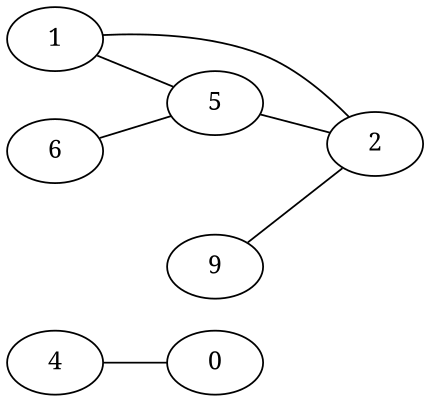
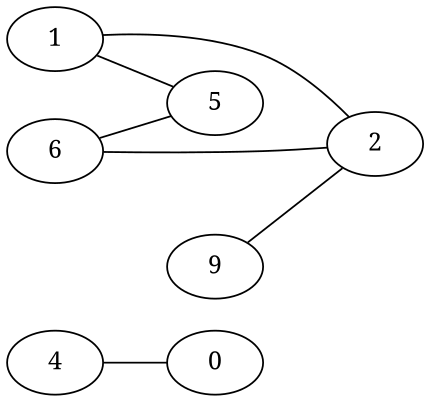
edge "5" -- "2": now "6" -- "2"
